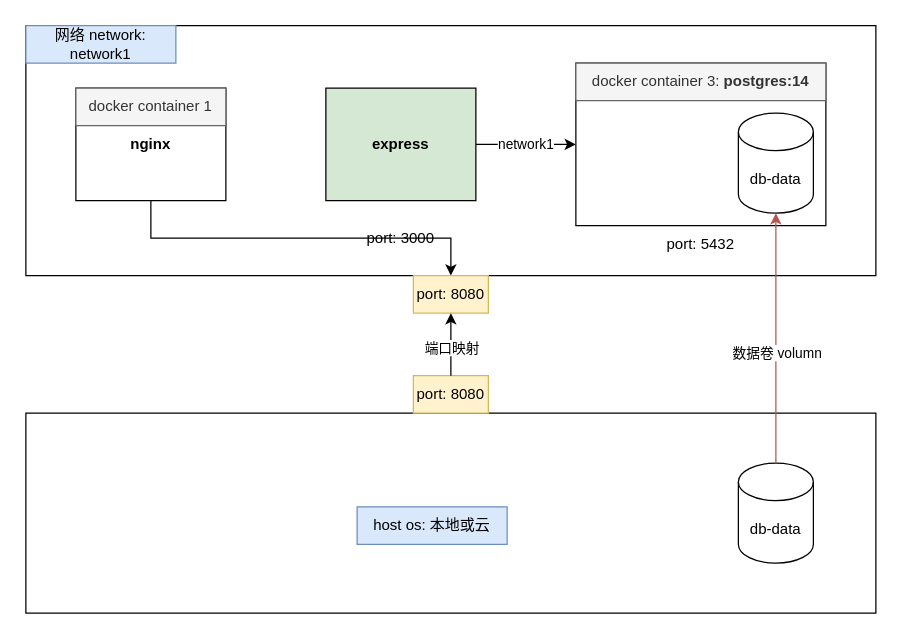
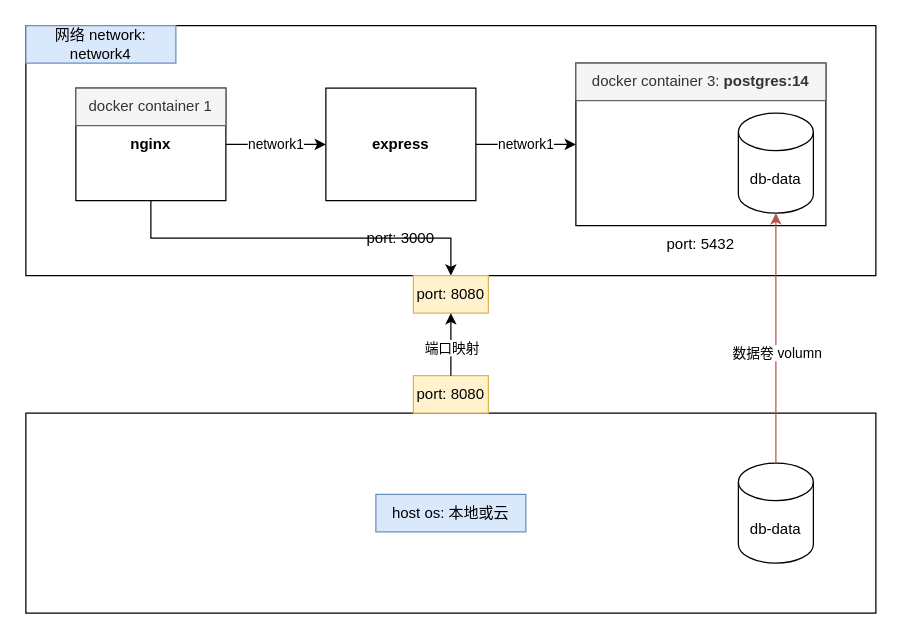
node "网络 network: network1": label "网络 network: network1" -> "网络 network: network4"
edge "nginx" -> "express": added, label "network1"
node "express": fillcolor #d5e8d4 -> #ffffff
node "host os: 本地或云": moved (432, 526) -> (451, 513)
